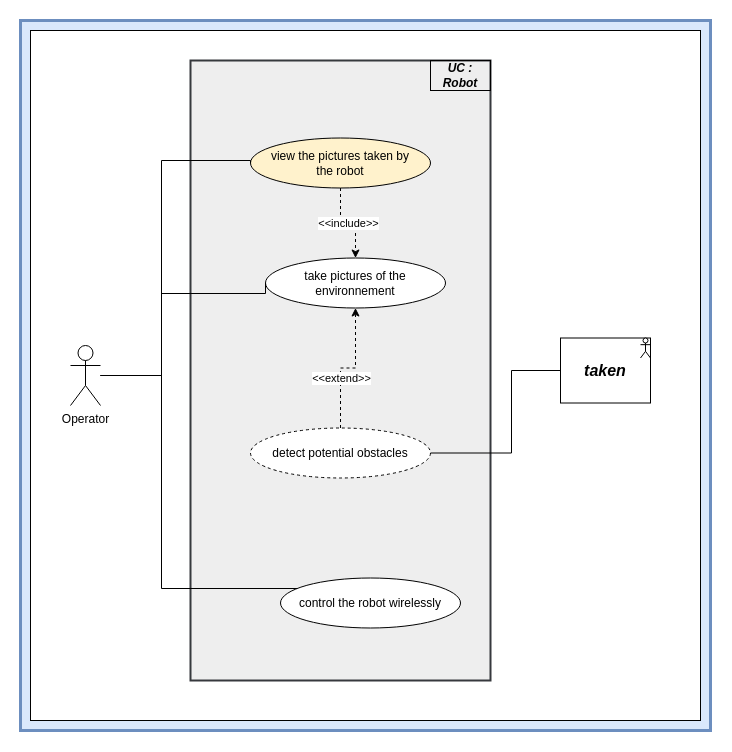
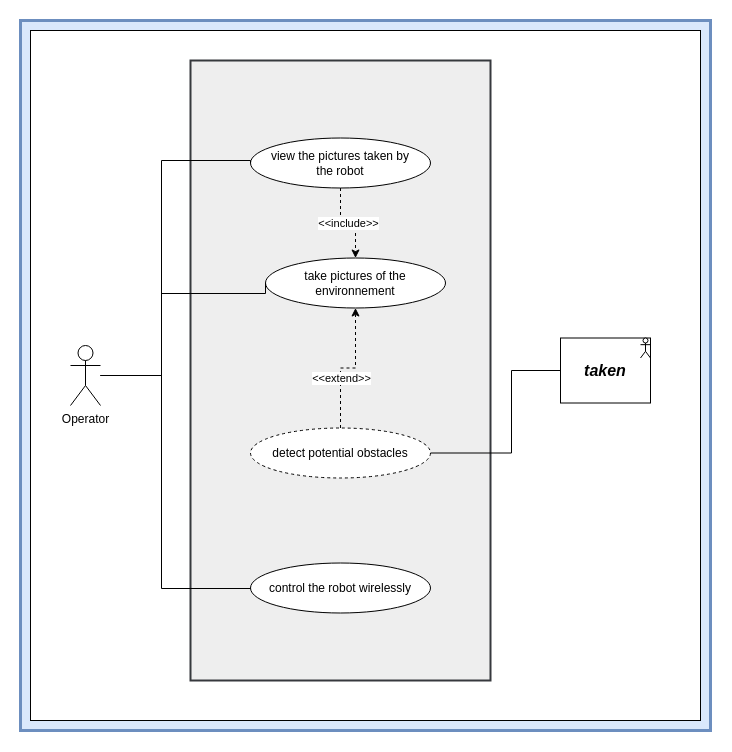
node "UC : Robot": removed
node "view the pictures taken by the robot": fillcolor #fff2cc -> #ffffff
node "control the robot wirelessly": moved (371, 603) -> (341, 588)
